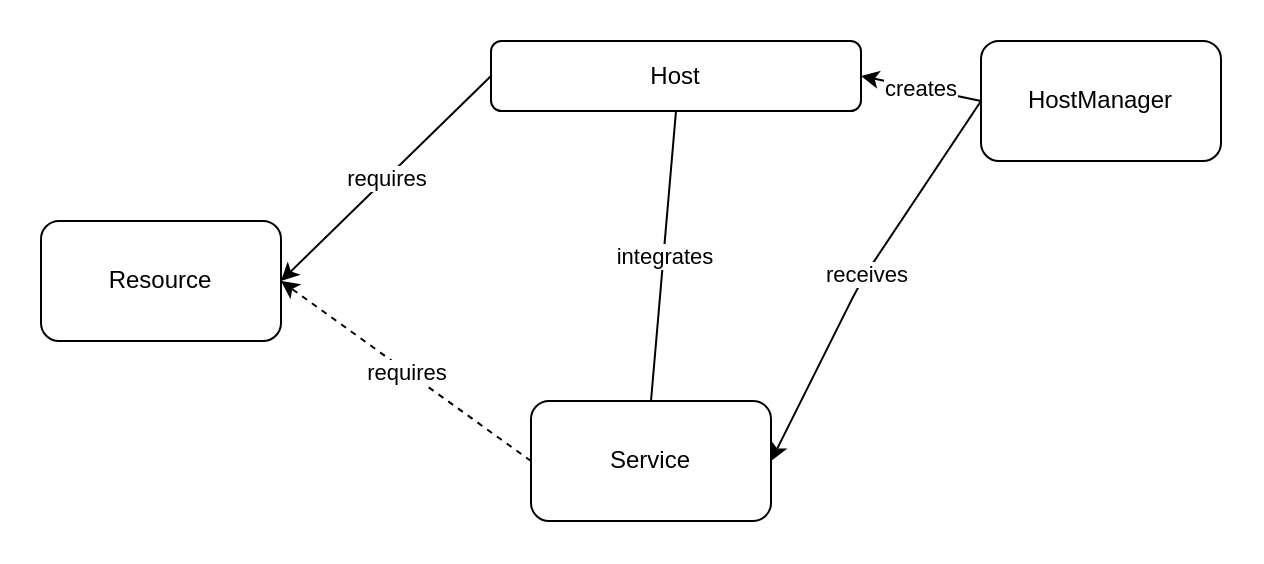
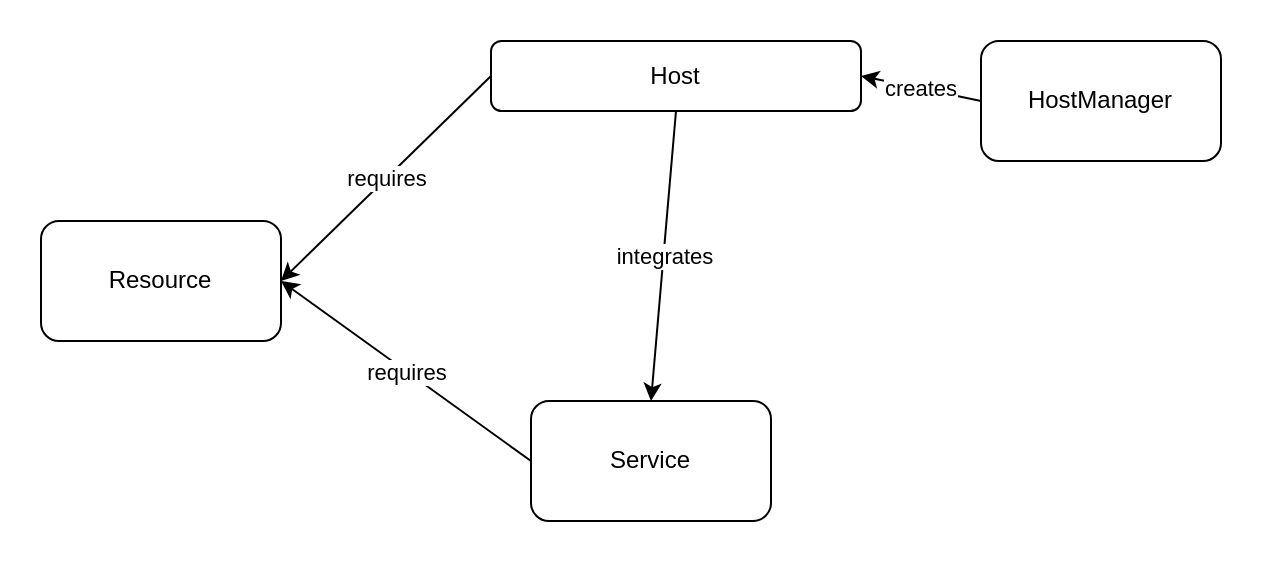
edge "HostManager" -> "Service": removed, label "receives"
edge "Host" -- "Service": arrowhead none -> classic
edge "Service" -> "Resource": style dashed -> solid
